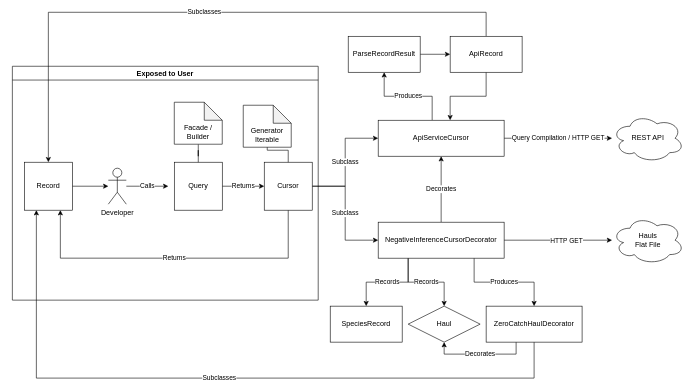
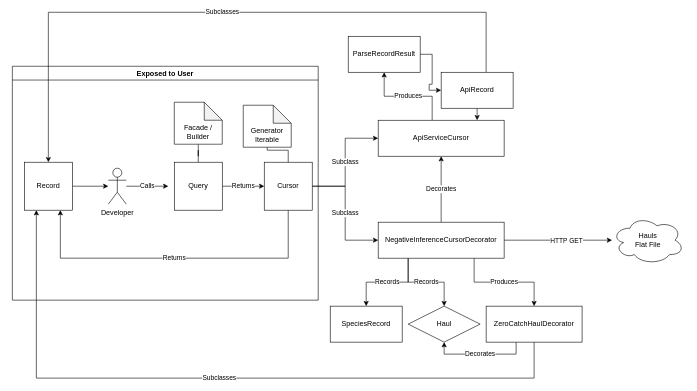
node "ApiRecord": moved (486, 54) -> (477, 90)
edge "ApiServiceCursor" -> "REST API": removed, label "Query Compilation / HTTP GET"
node "REST API": removed
